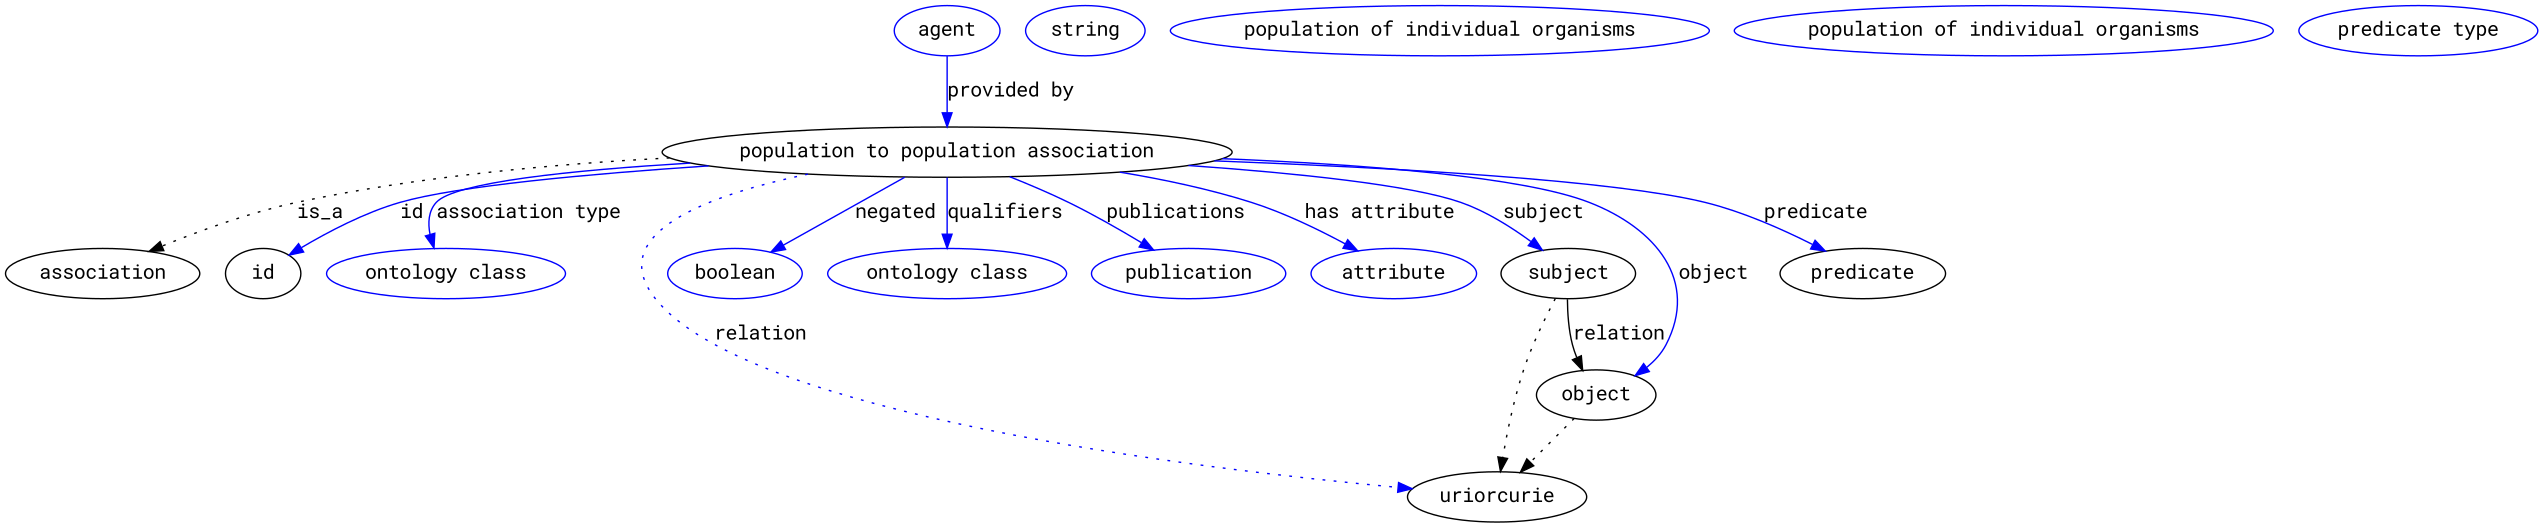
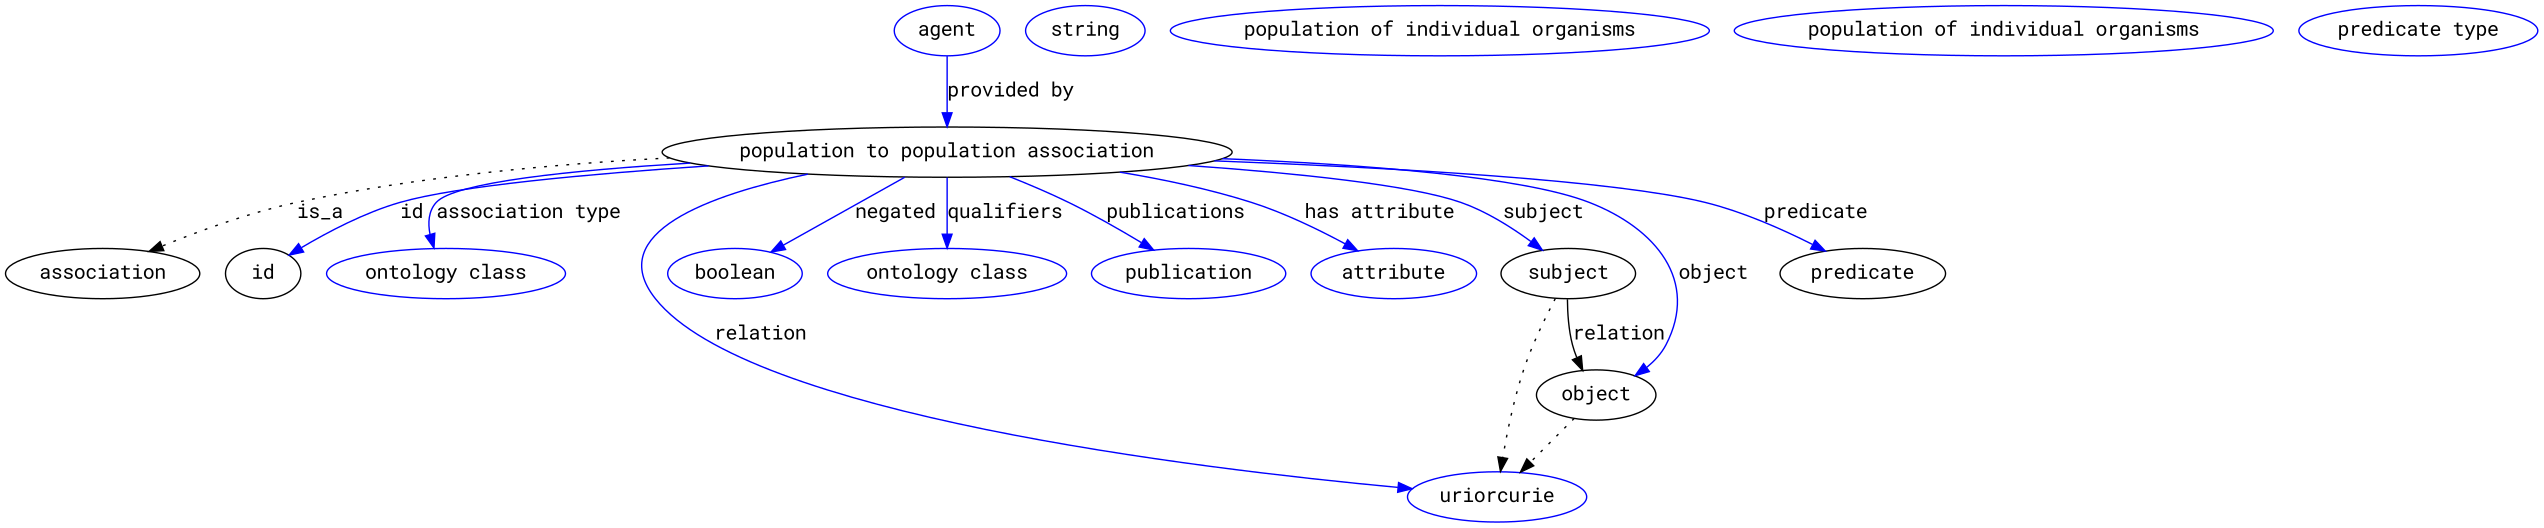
edge "population to population association" -> "uriorcurie": style dotted -> solid
node "uriorcurie": color black -> blue
